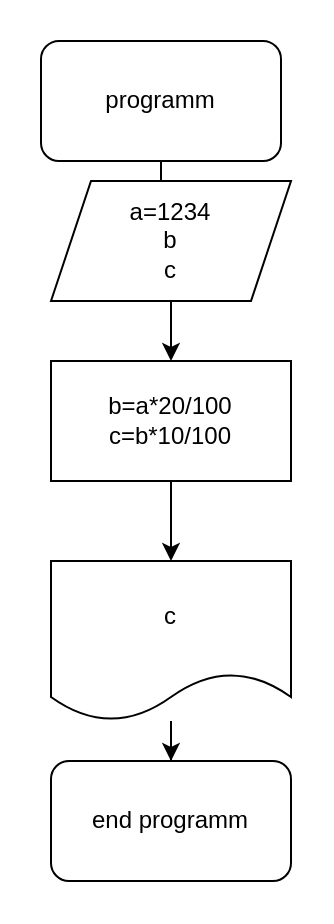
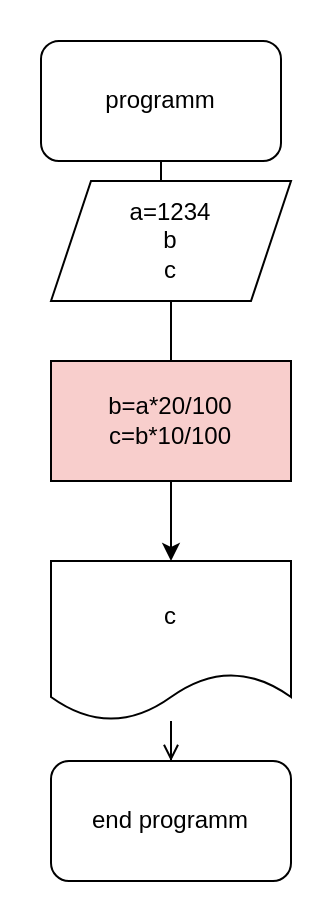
edge "a=1234 b c" -> "b=a*20/100 c=b*10/100": arrowhead classic -> none
node "b=a*20/100 c=b*10/100": fillcolor #ffffff -> #f8cecc
edge "c" -> "end programm": arrowhead classic -> open
